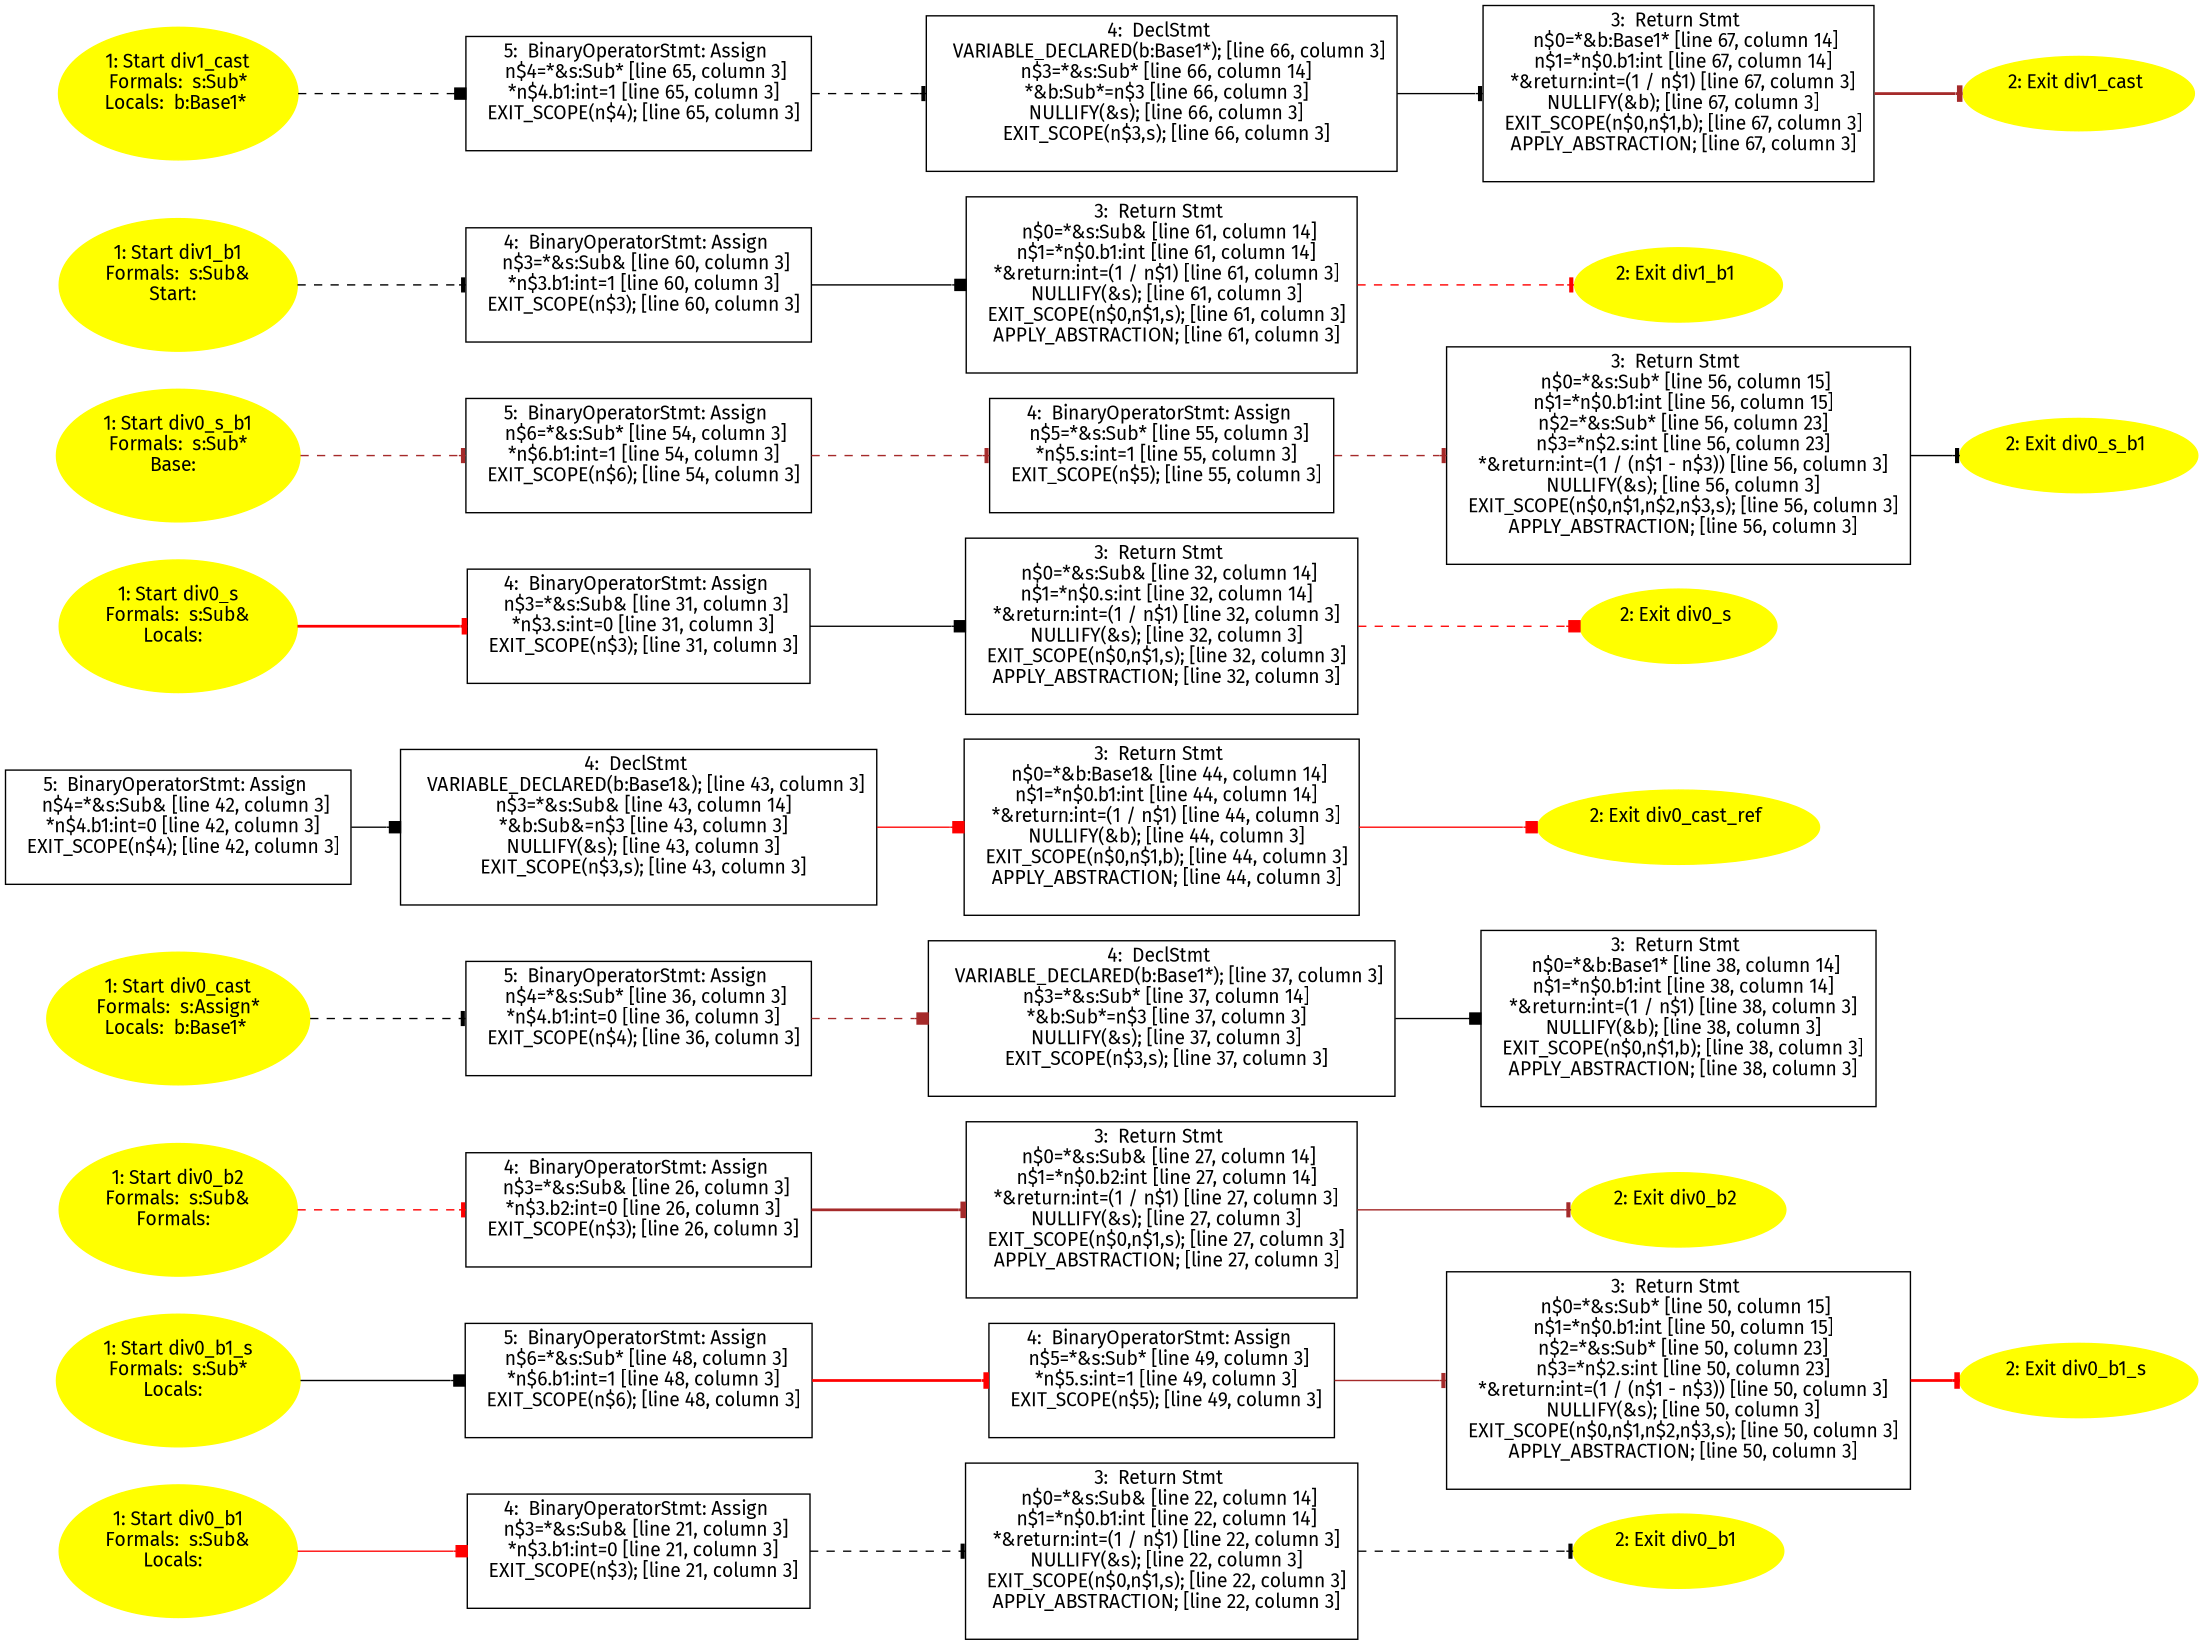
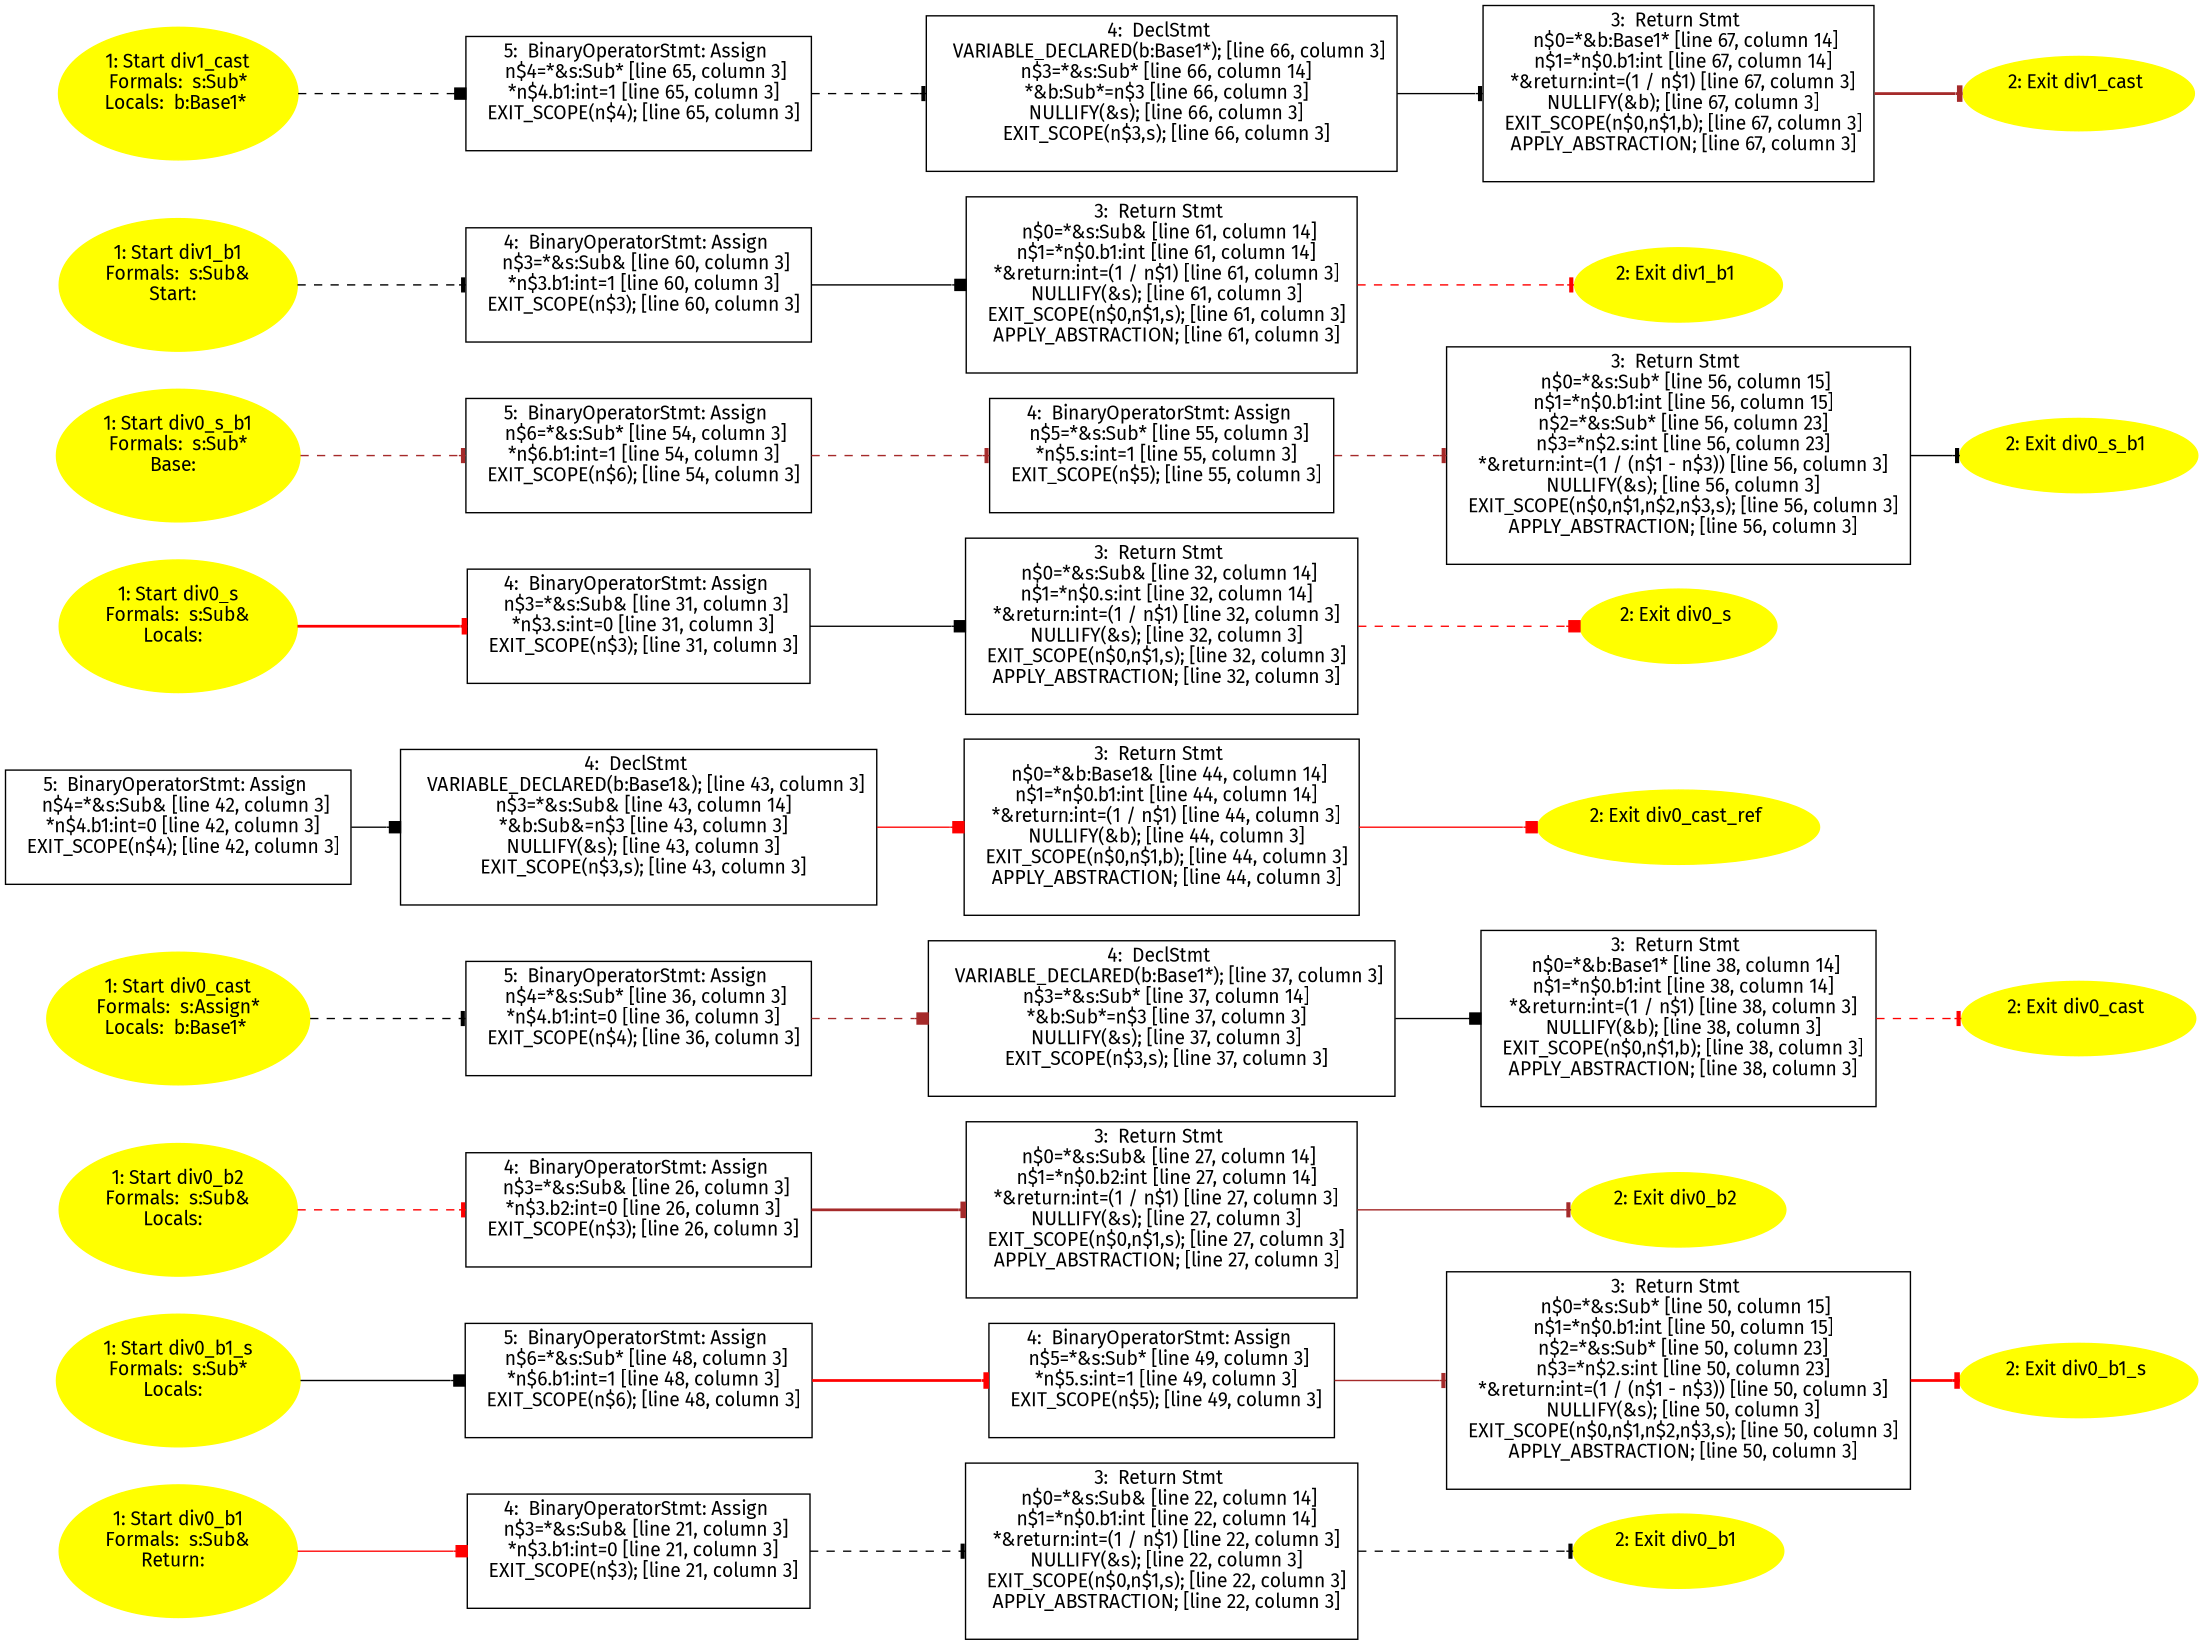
node "2: Exit div0_cast": added
node "1: Start div0_b2 Formals:  s:Sub& Formals:": label "1: Start div0_b2 Formals:  s:Sub& Formals:" -> "1: Start div0_b2 Formals:  s:Sub& Locals:"
node "1: Start div0_b1 Formals:  s:Sub& Locals:": label "1: Start div0_b1 Formals:  s:Sub& Locals:" -> "1: Start div0_b1 Formals:  s:Sub& Return:"
